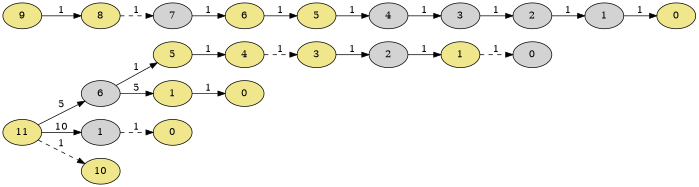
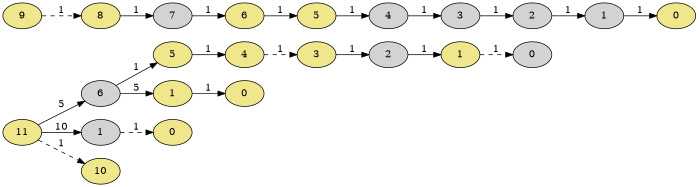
edge "9" -> "8": style solid -> dashed
edge "8" -> "7": style dashed -> solid
